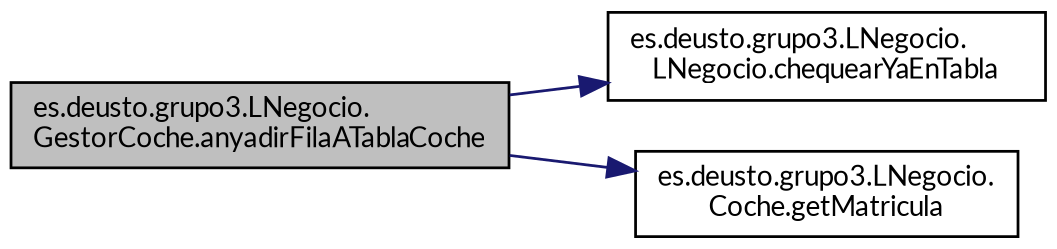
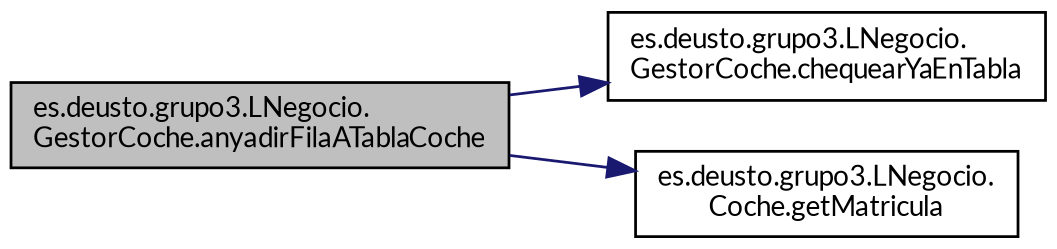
node "es.deusto.grupo3.LNegocio. LNegocio.chequearYaEnTabla": label "es.deusto.grupo3.LNegocio. LNegocio.chequearYaEnTabla" -> "es.deusto.grupo3.LNegocio. GestorCoche.chequearYaEnTabla"
